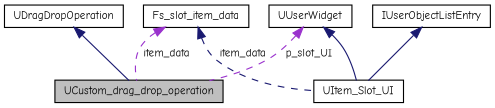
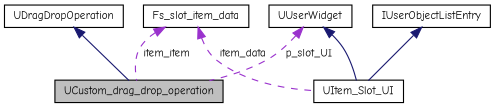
edge "UCustom_drag_drop_operation" -> "Fs_slot_item_data": label " item_data" -> " item_item"
edge "UItem_Slot_UI" -> "Fs_slot_item_data": color midnightblue -> darkorchid3
